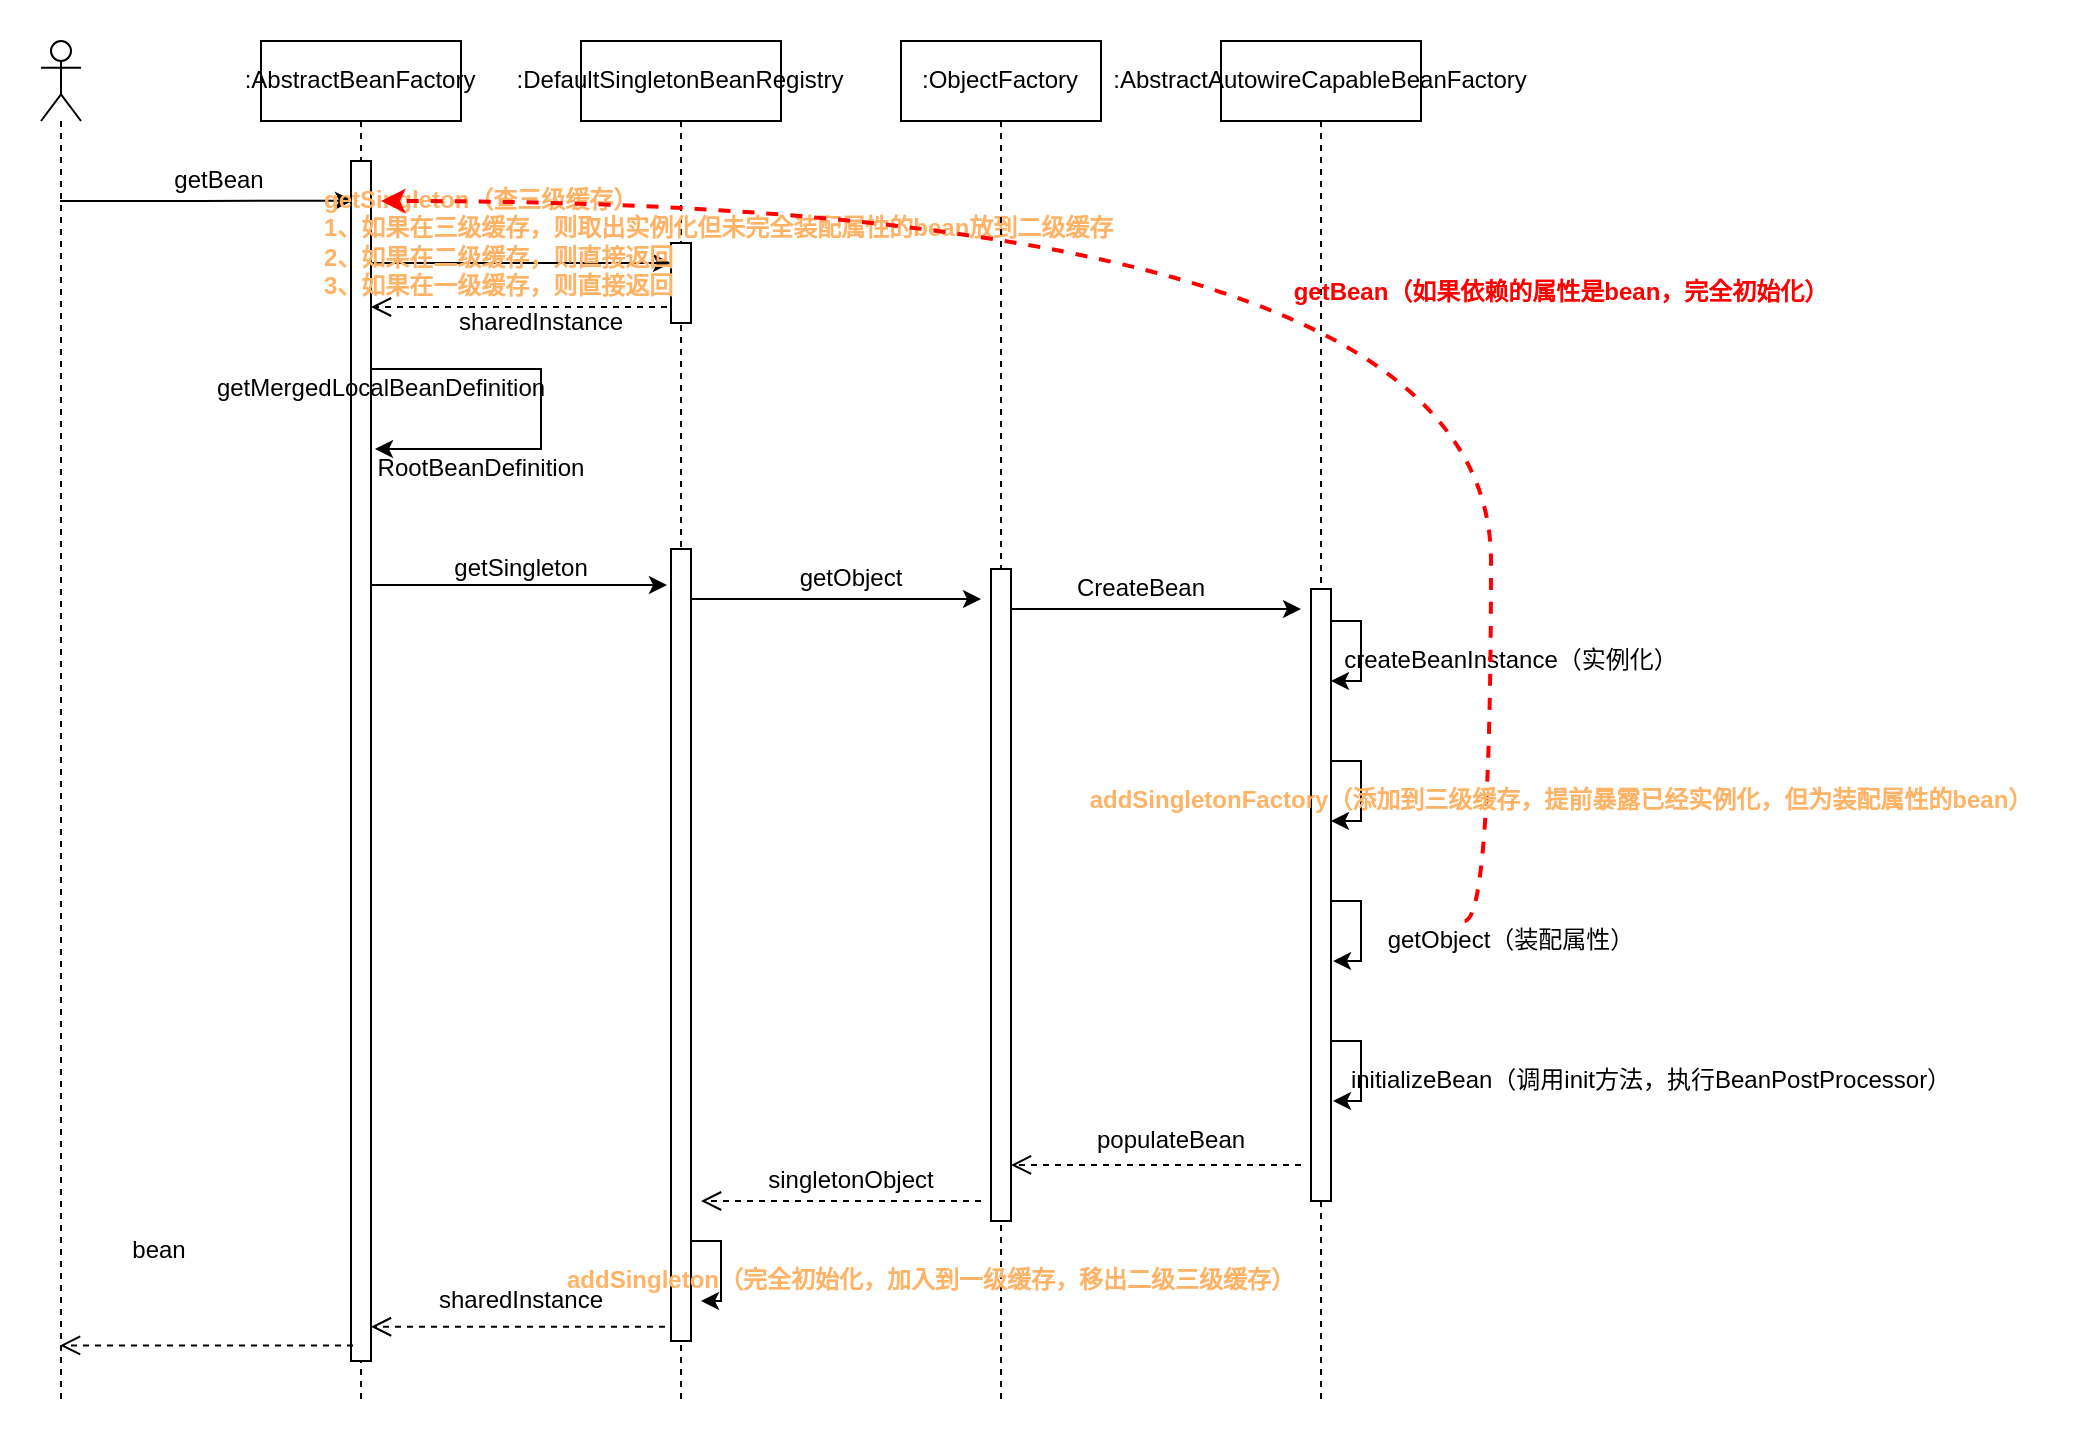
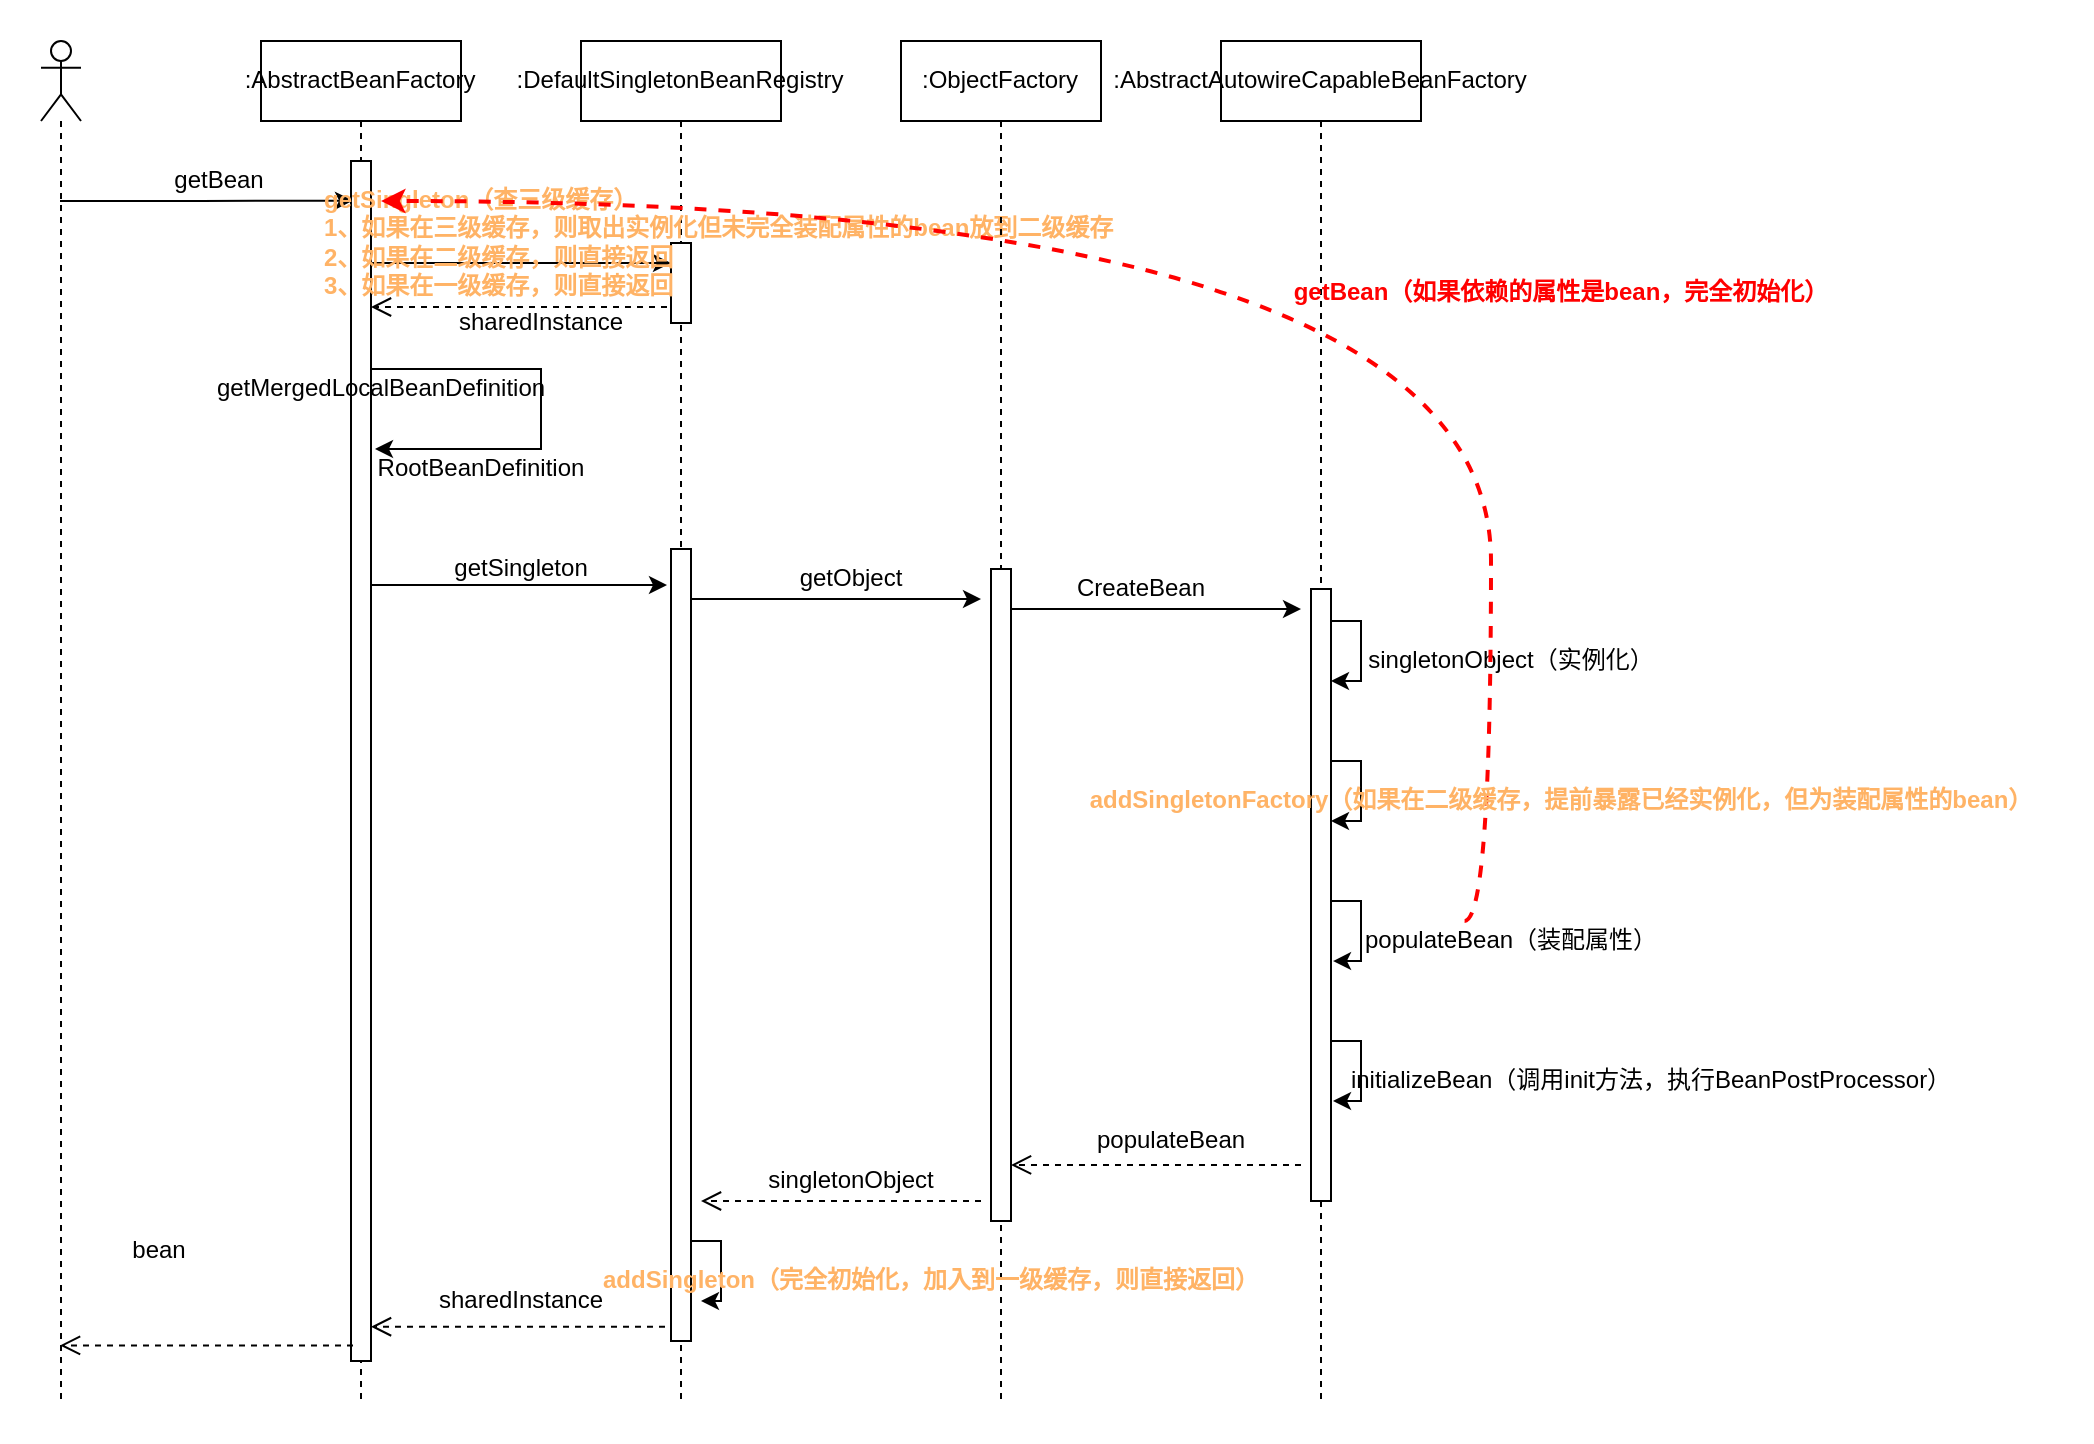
node "createBeanInstance（实例化）": label "createBeanInstance（实例化）" -> "singletonObject（实例化）"
node "addSingletonFactory（添加到三级缓存，提前暴露已经实例化，但为装配属性的bean）": label "addSingletonFactory（添加到三级缓存，提前暴露已经实例化，但为装配属性的bean）" -> "addSingletonFactory（如果在二级缓存，提前暴露已经实例化，但为装配属性的bean）"
node "getObject（装配属性）": label "getObject（装配属性）" -> "populateBean（装配属性）"
node "addSingleton（完全初始化，加入到一级缓存，移出二级三级缓存）": label "addSingleton（完全初始化，加入到一级缓存，移出二级三级缓存）" -> "addSingleton（完全初始化，加入到一级缓存，则直接返回）"
